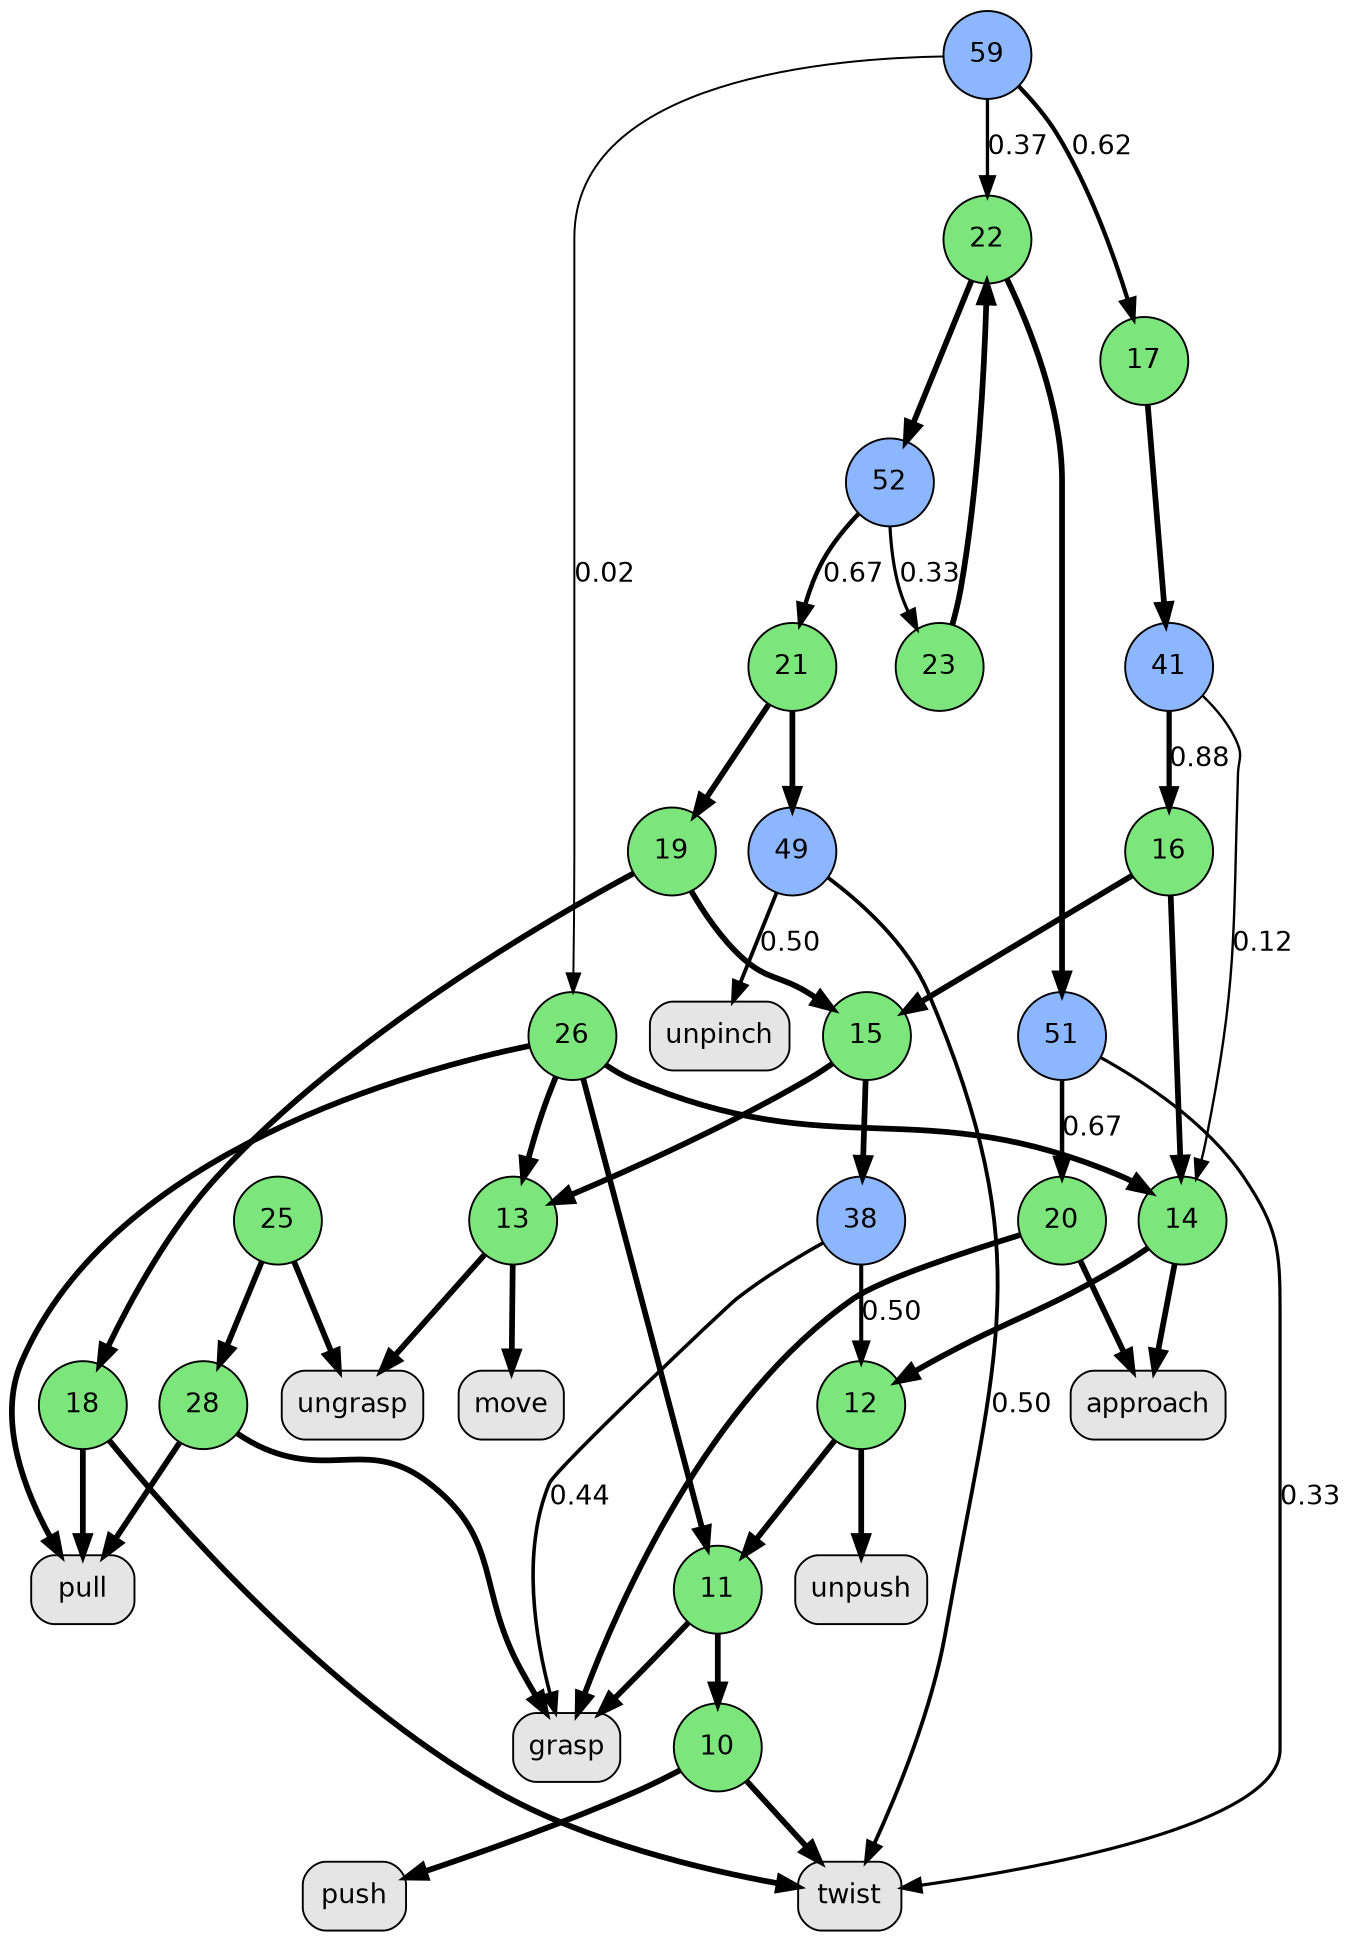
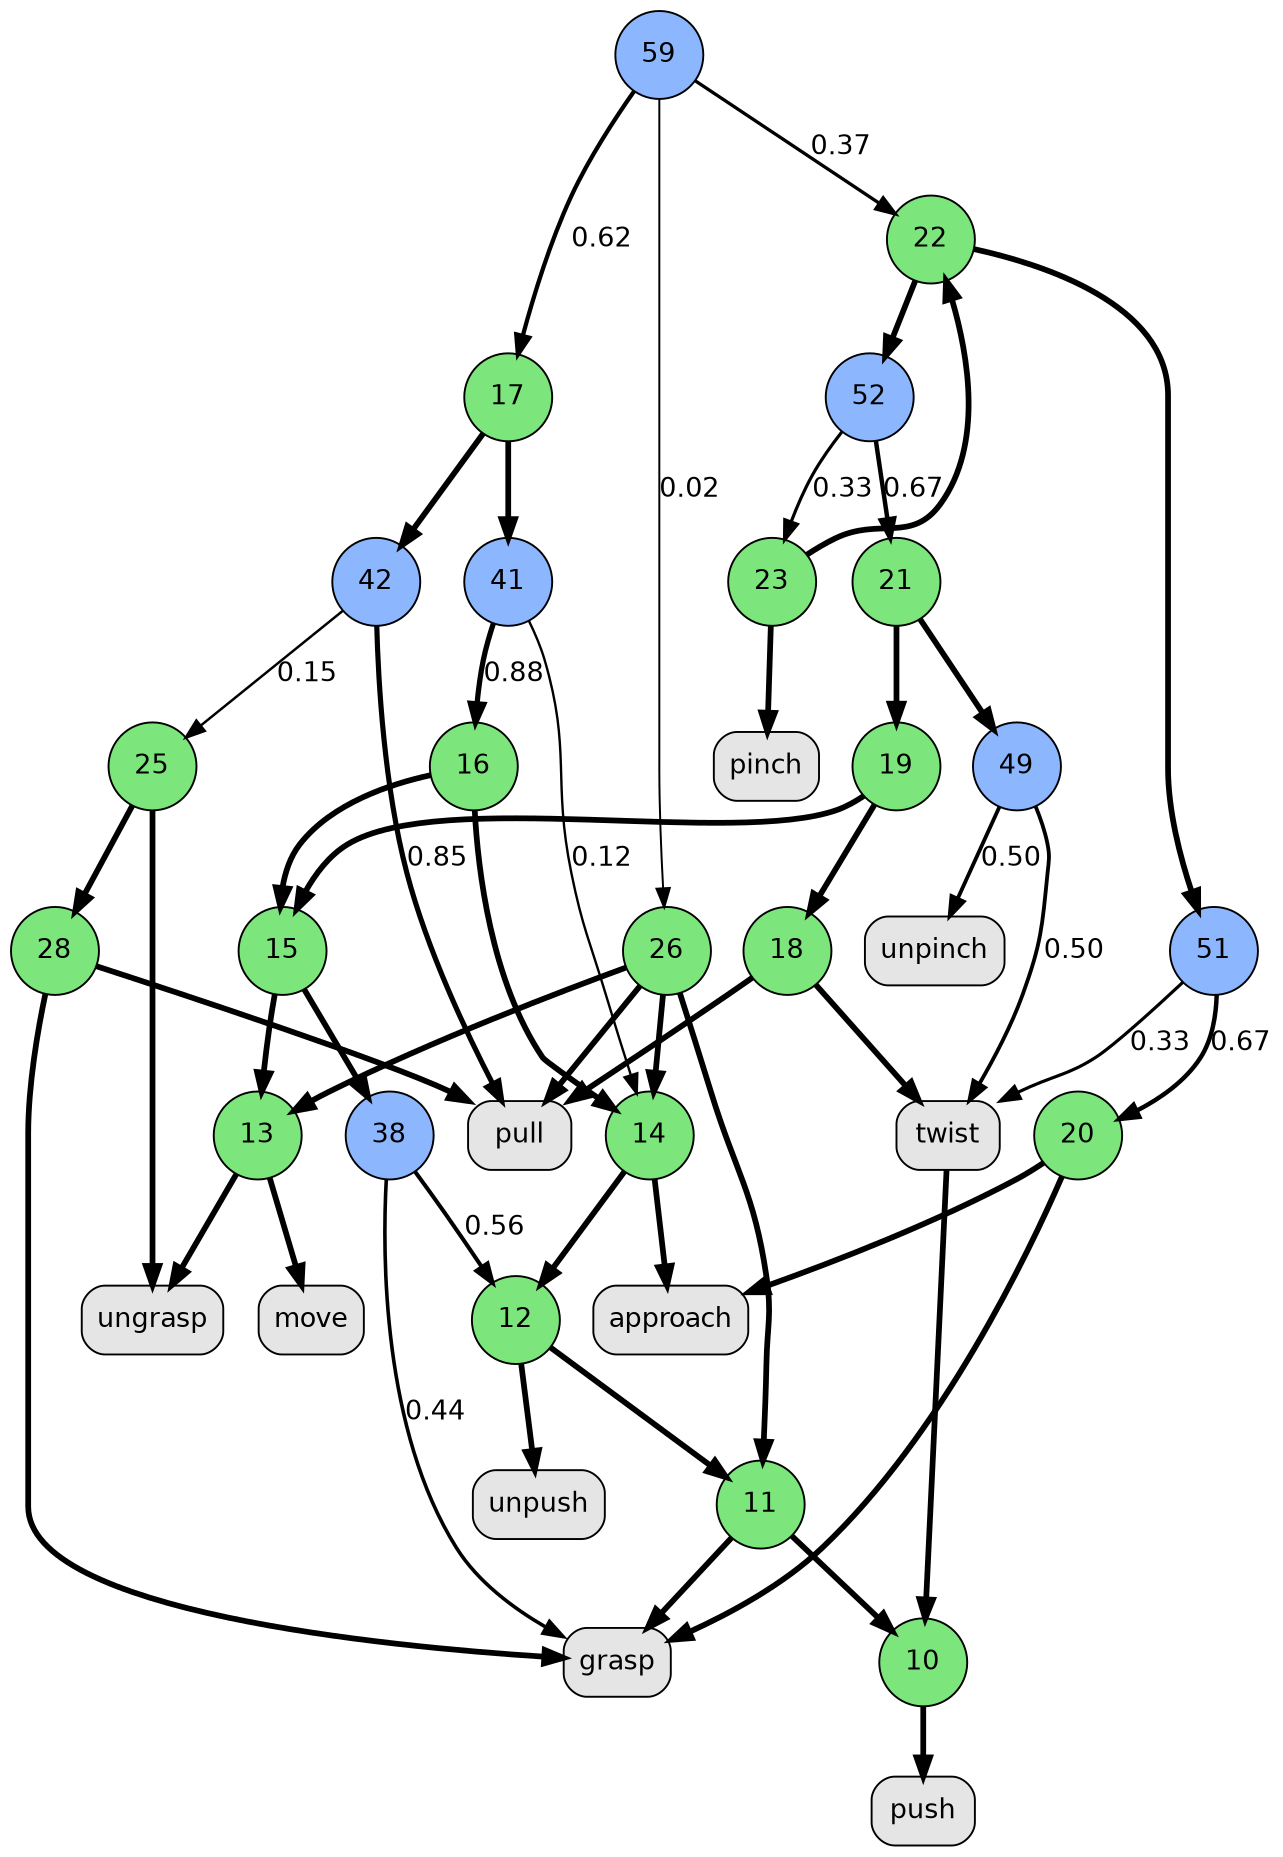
node "42": added
node "pinch": added
edge "38" -> "12": label "0.50" -> "0.56"
edge "10" -> "twist": reversed
